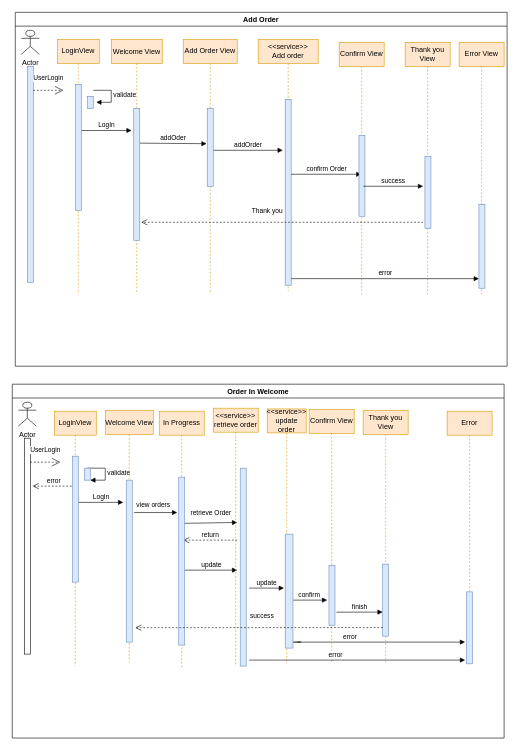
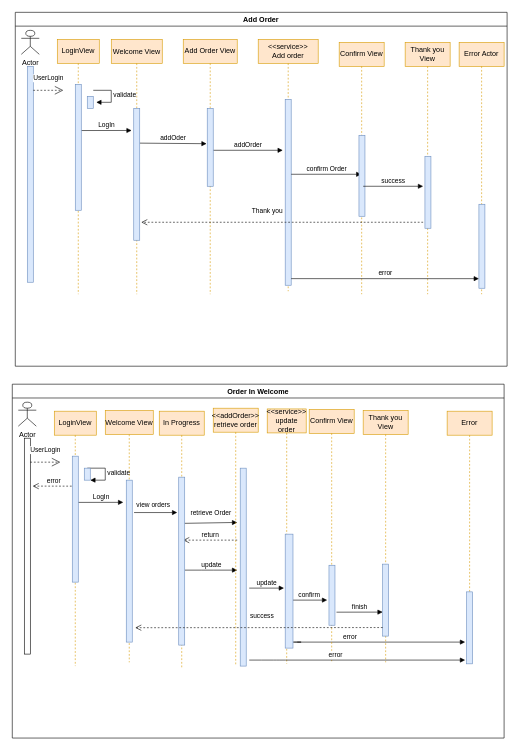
node "Error View": label "Error View" -> "Error Actor"
node "<<service>> retrieve order": label "<<service>> retrieve order" -> "<<addOrder>> retrieve order"
